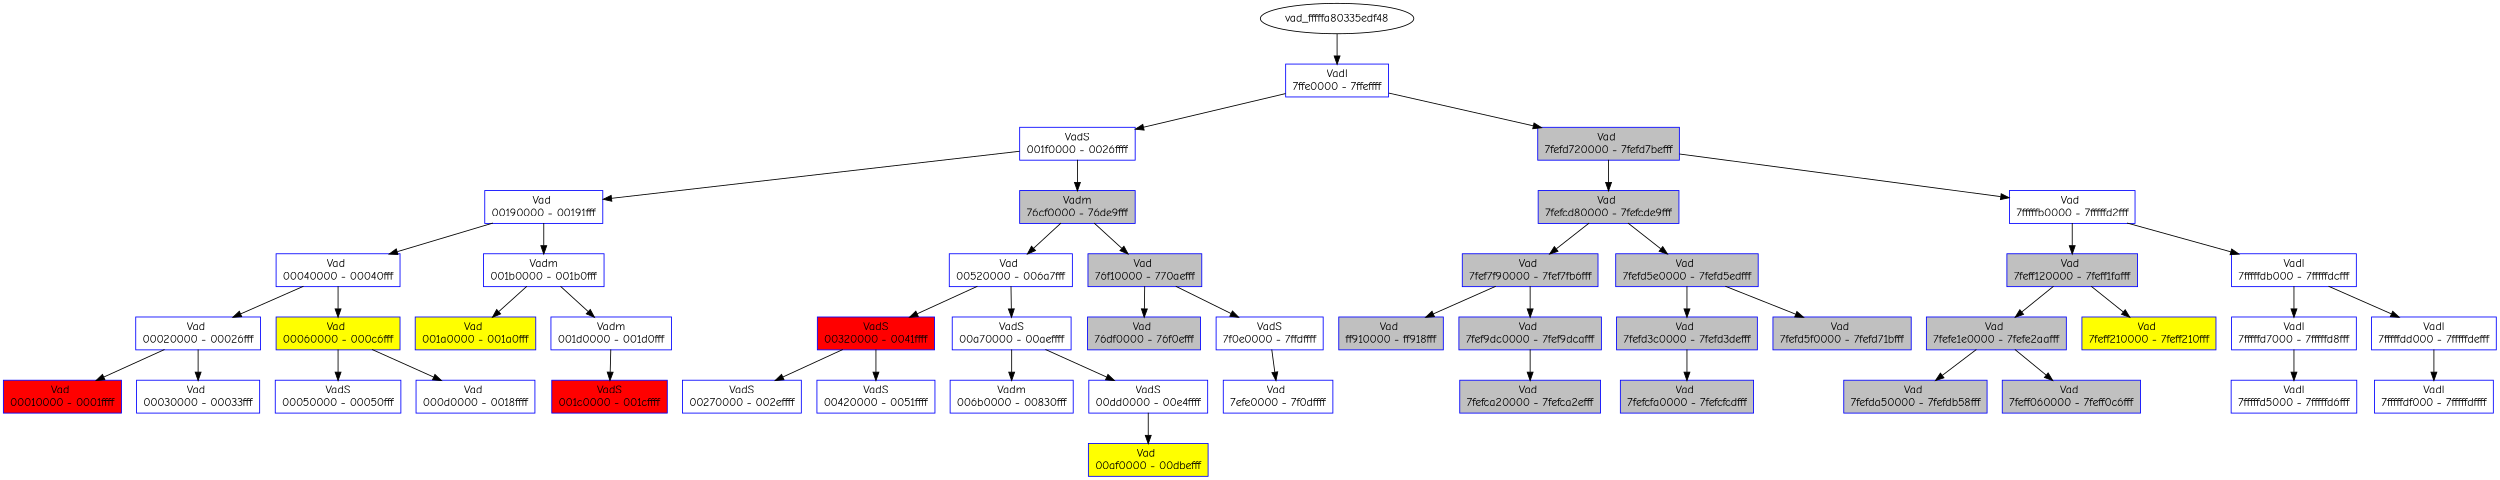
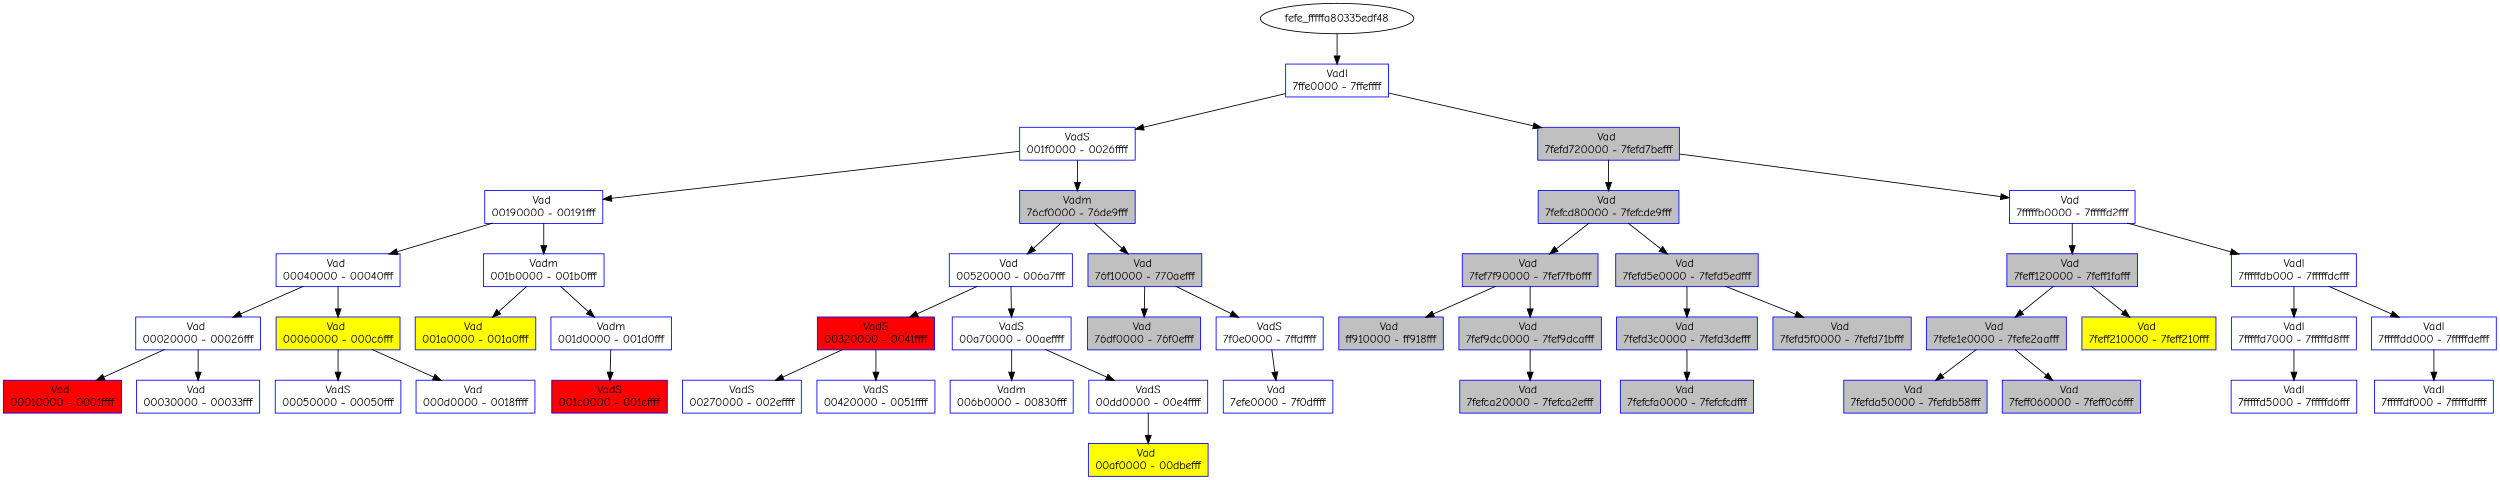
node "vad_fffffa80335edf48": label "vad_fffffa80335edf48" -> "fefe_fffffa80335edf48"
